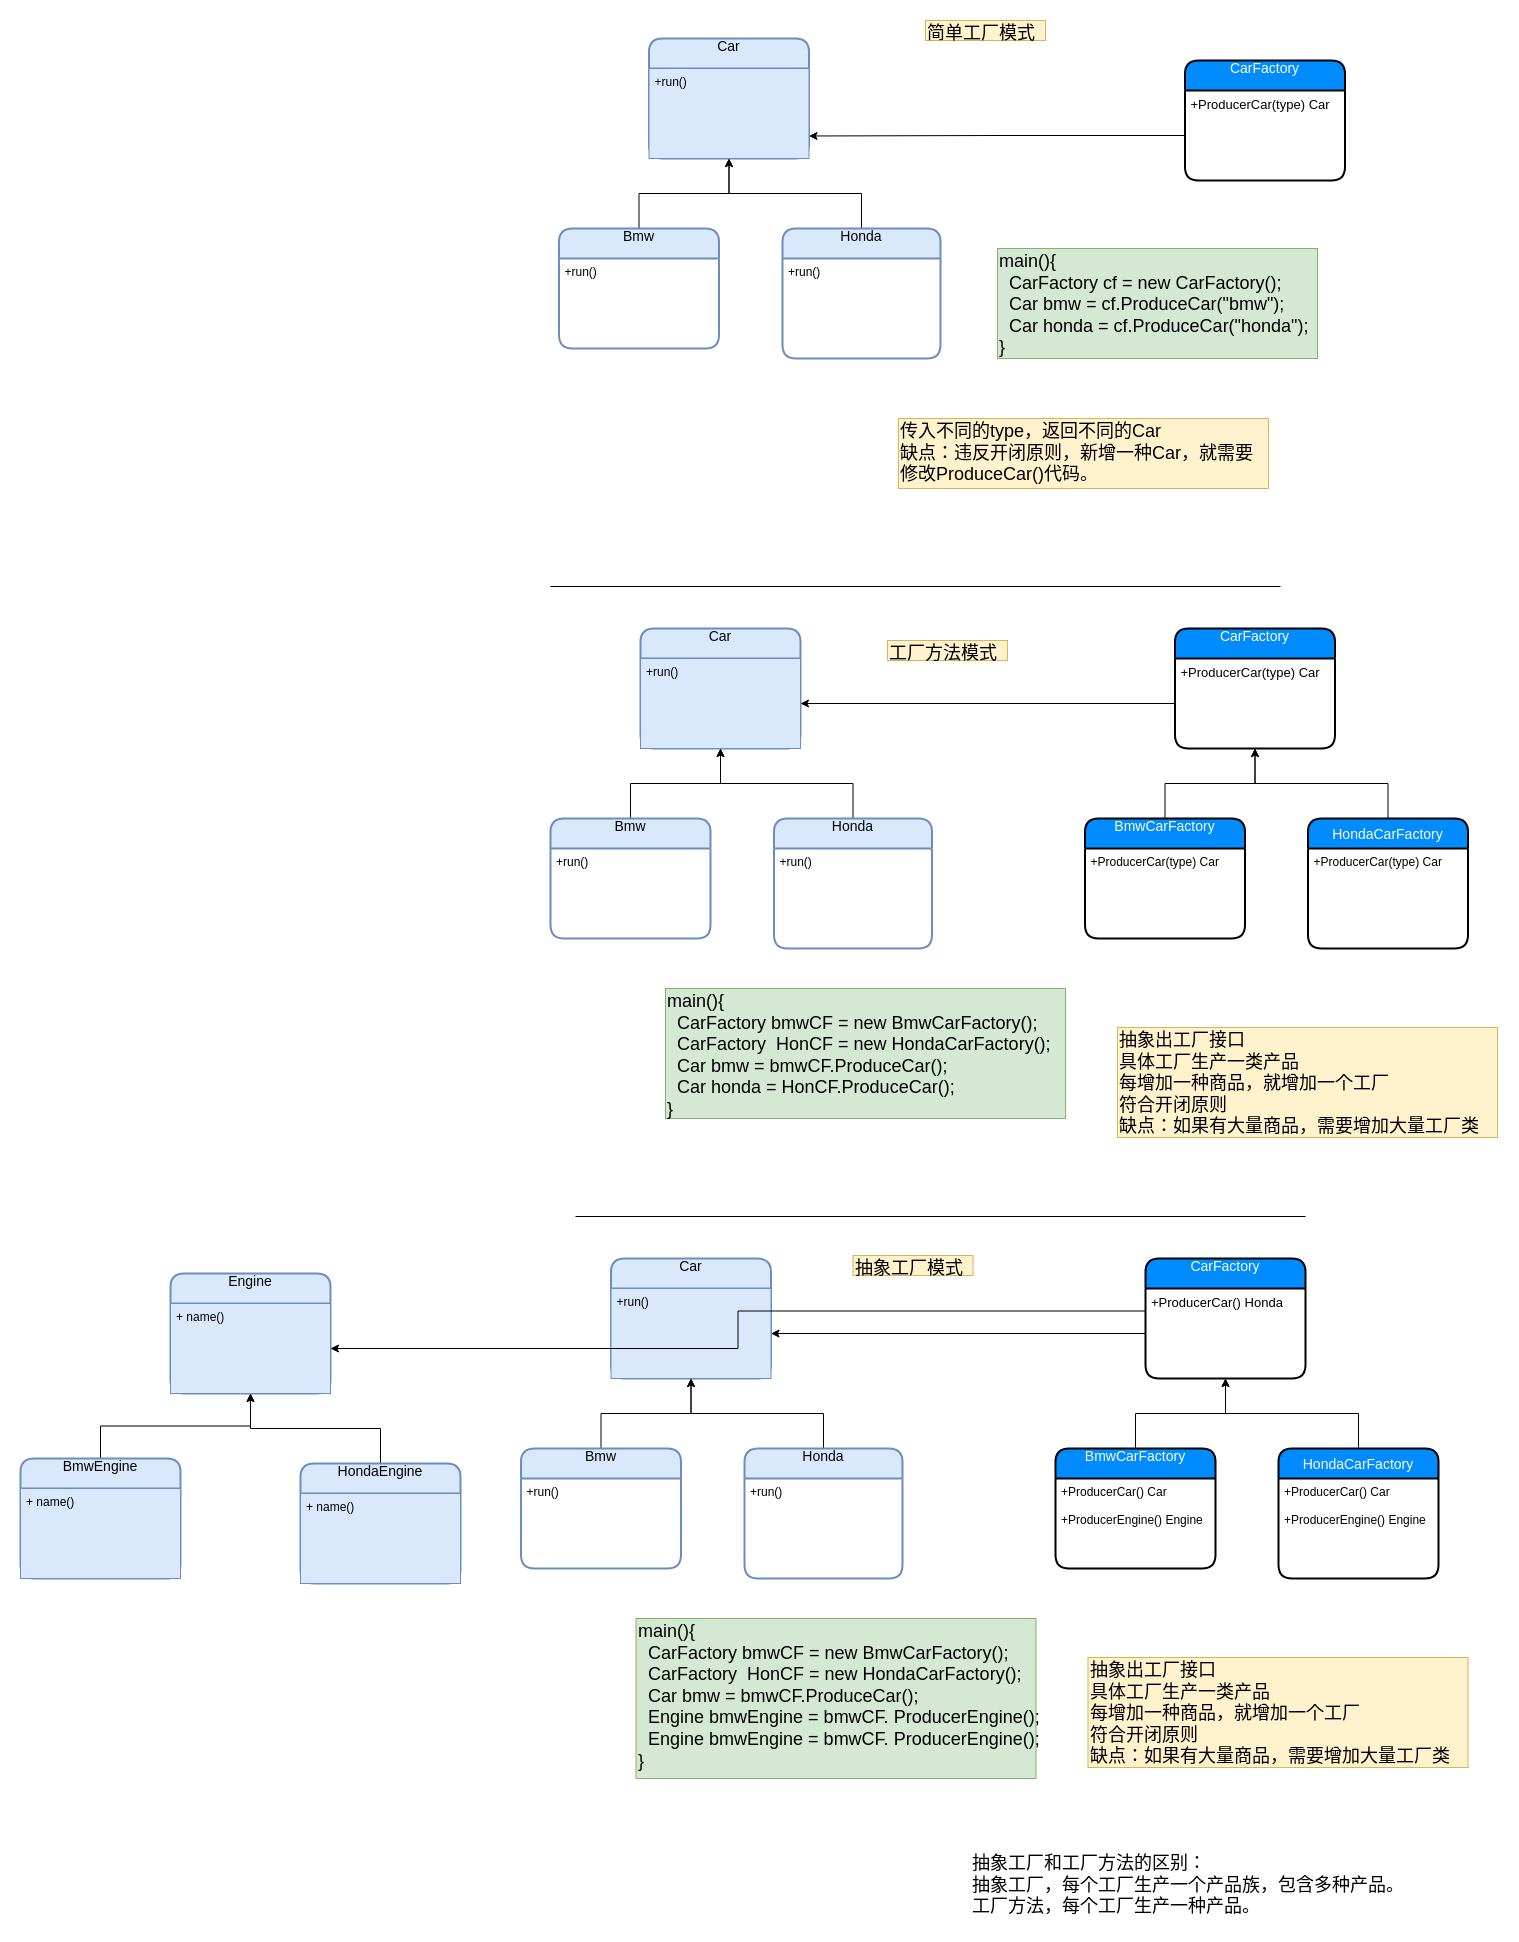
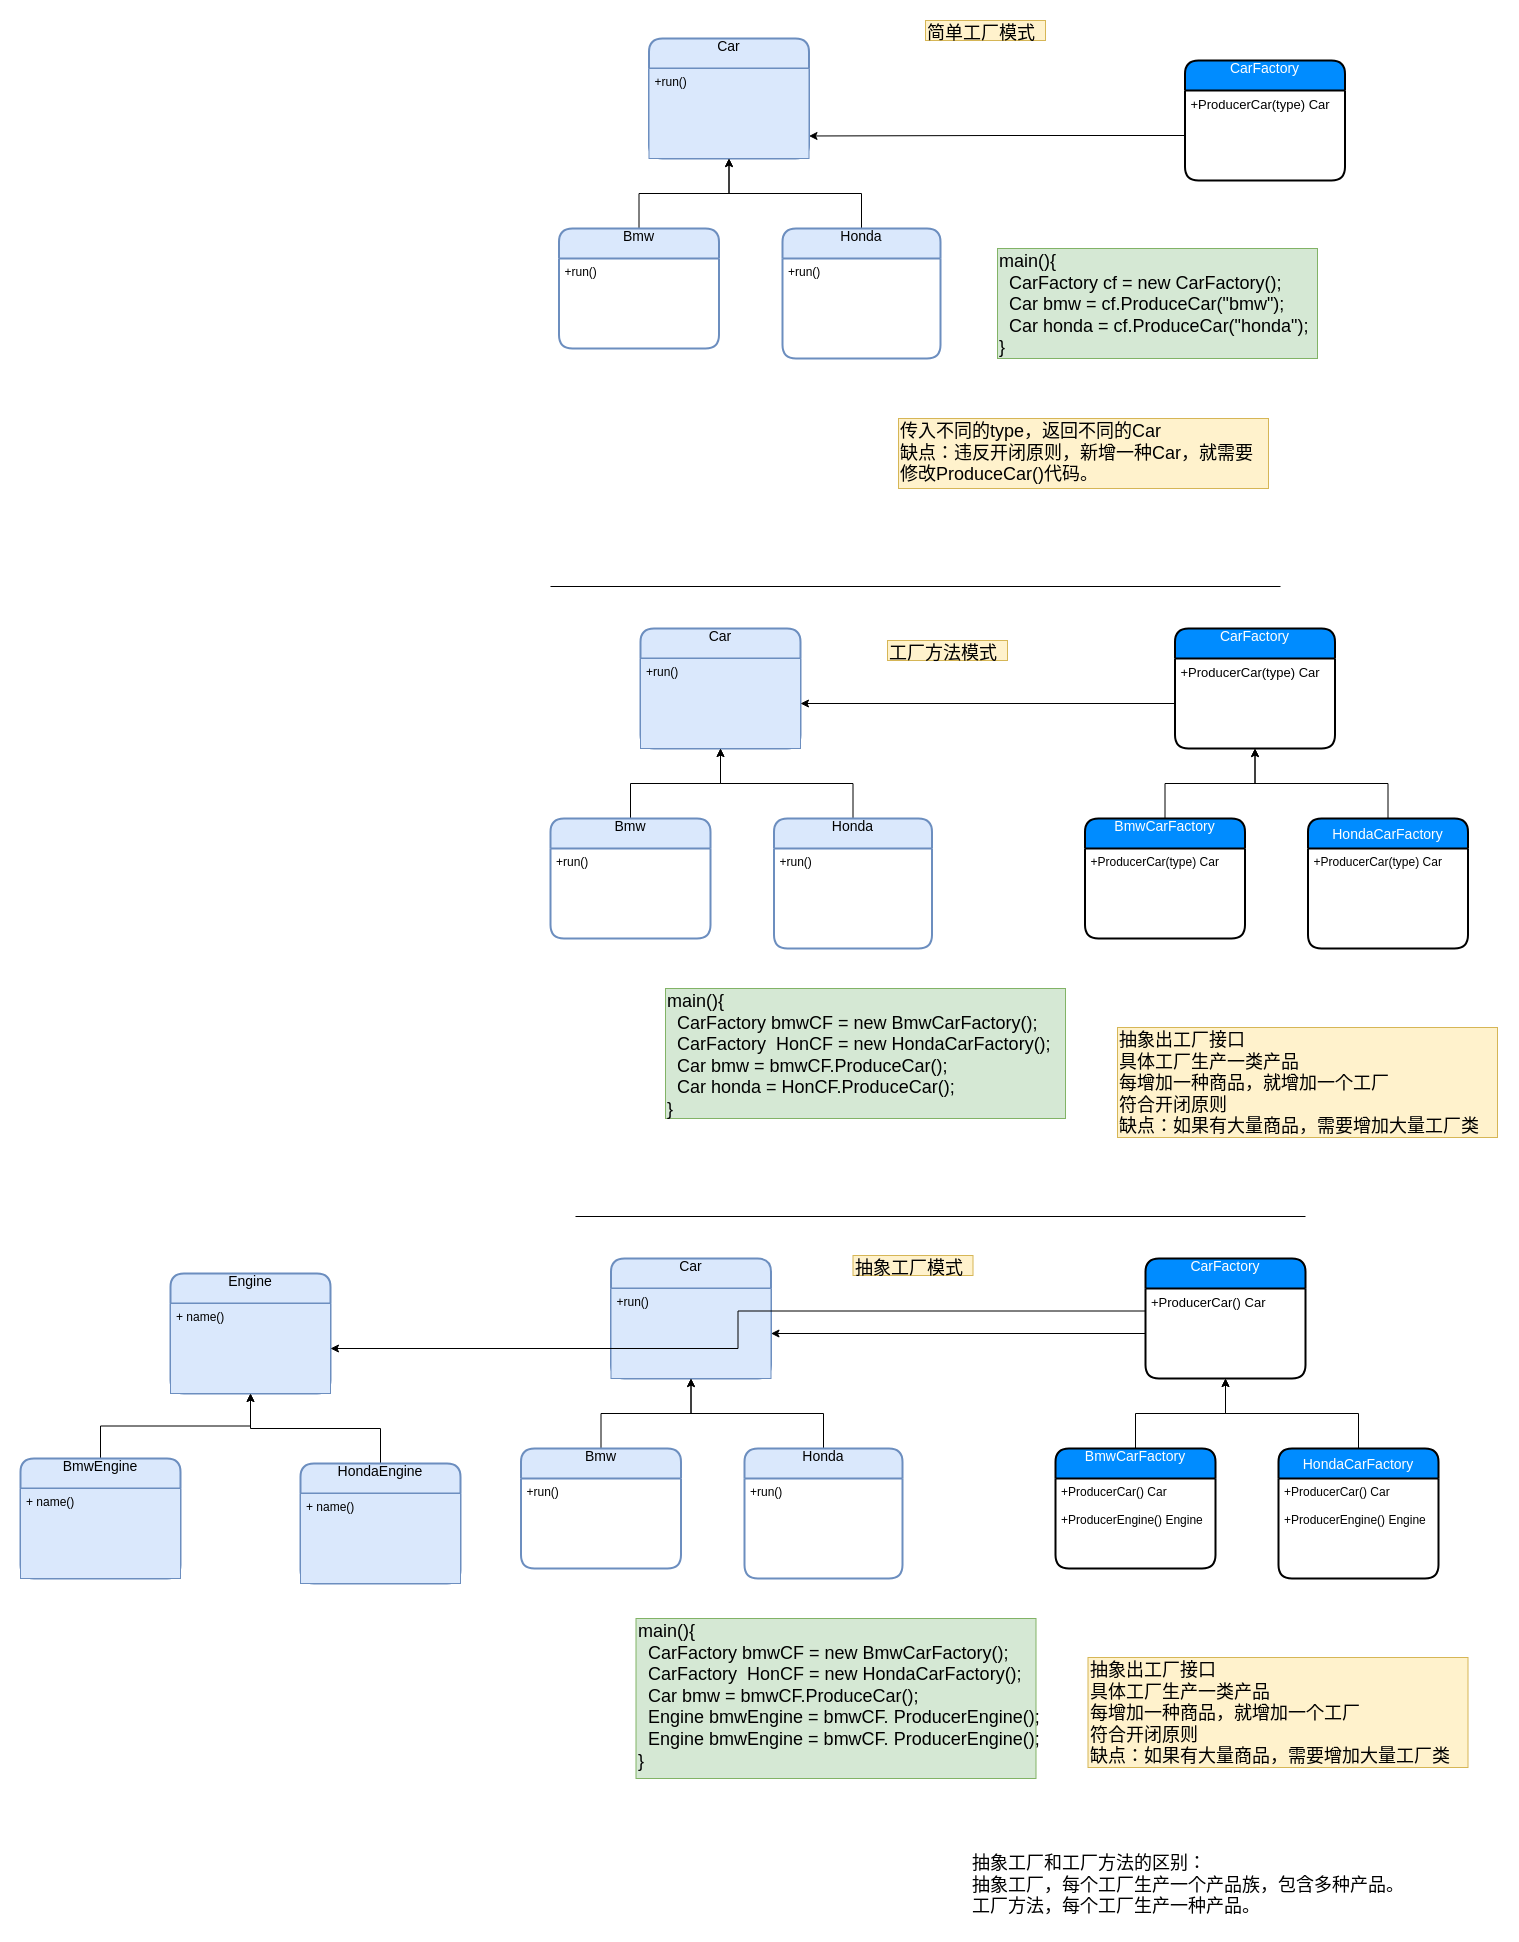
node "+ProducerCar() Honda": label "+ProducerCar() Honda" -> "+ProducerCar() Car"
